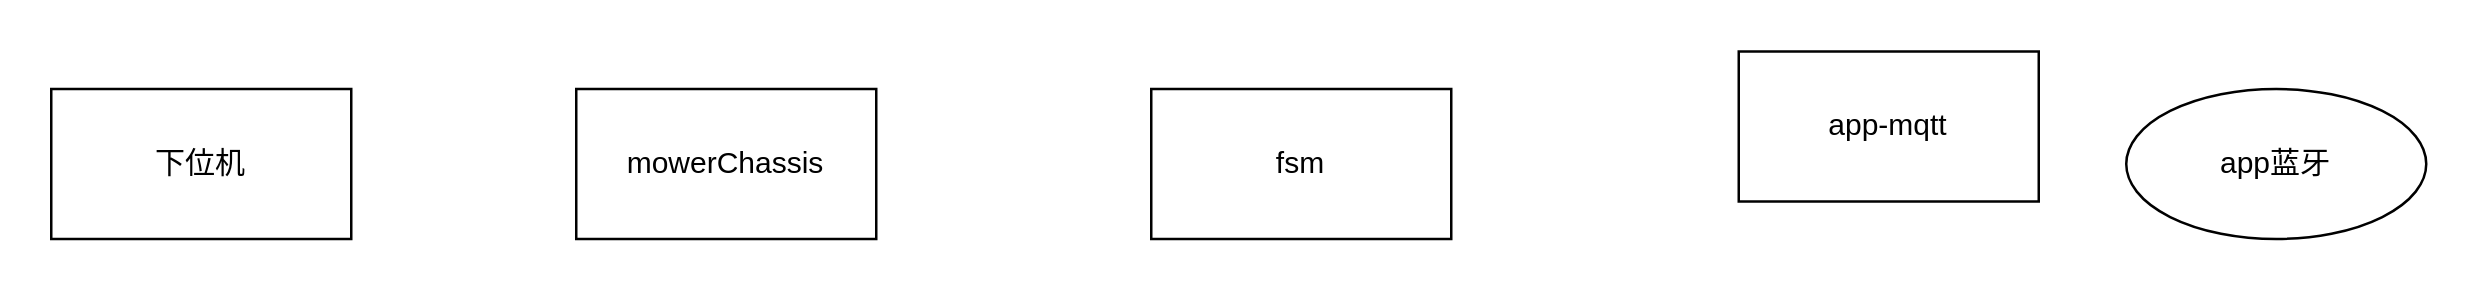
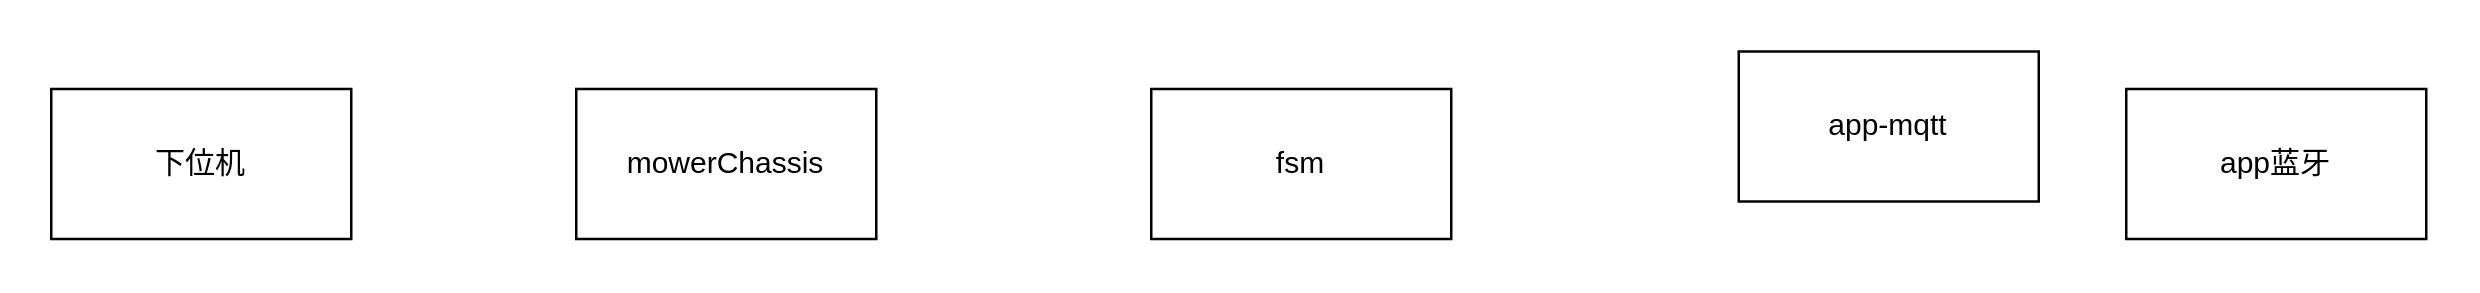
node "app蓝牙": shape ellipse -> rectangle
